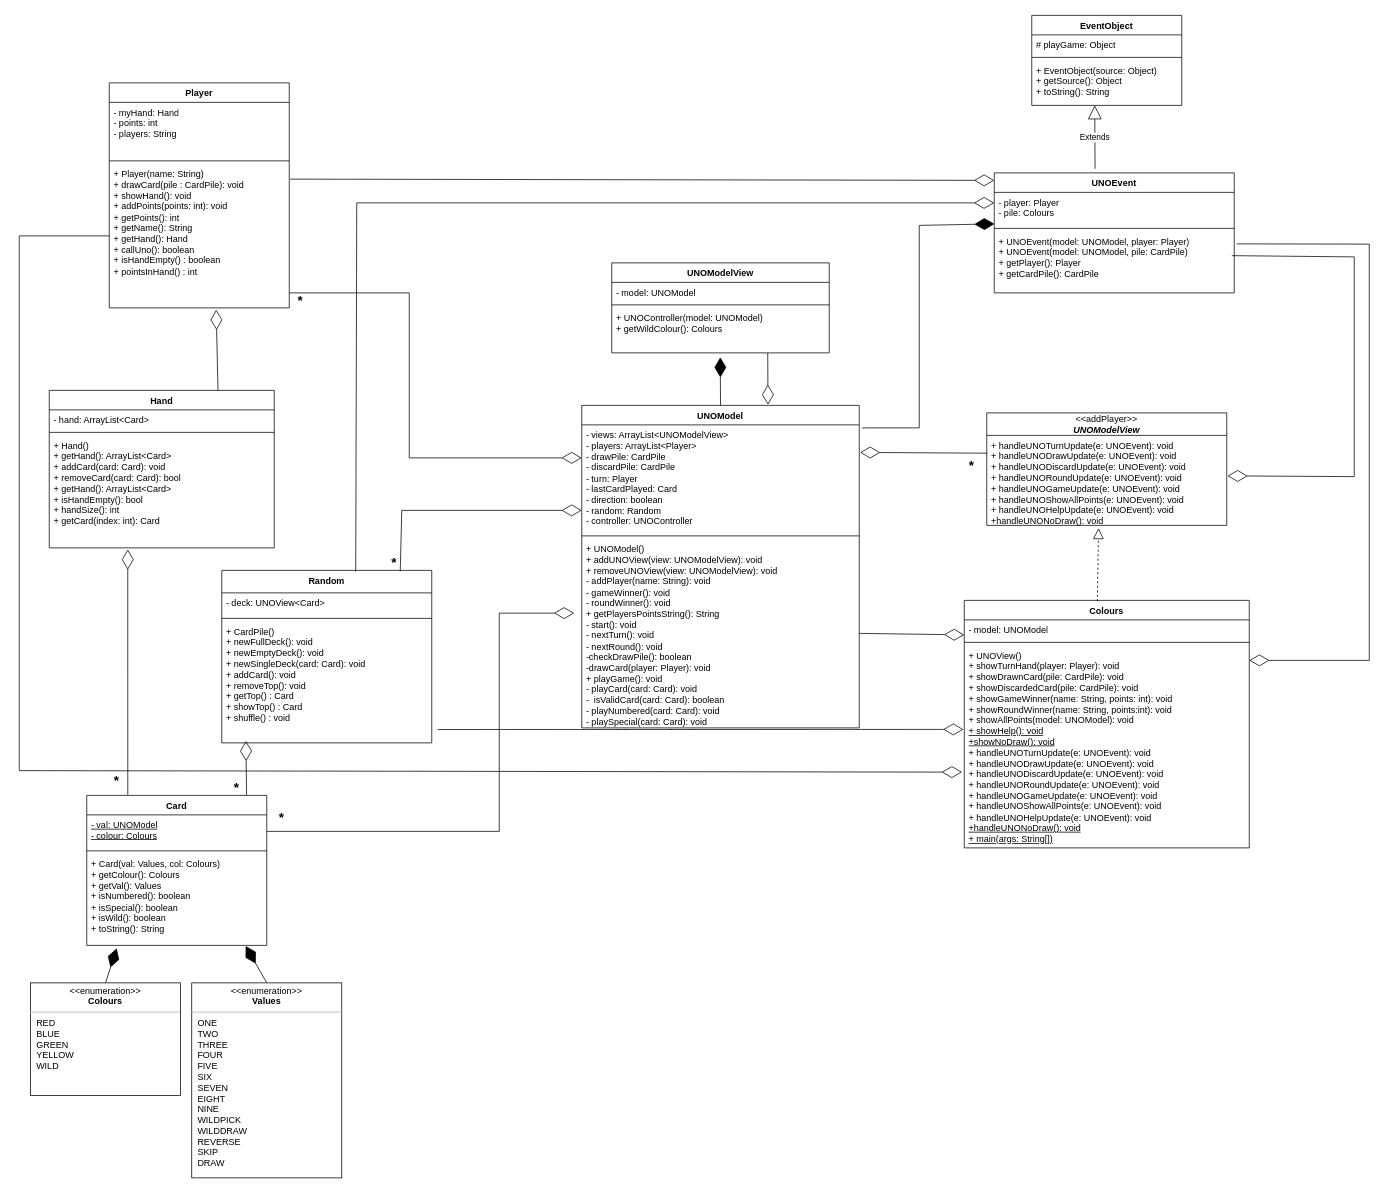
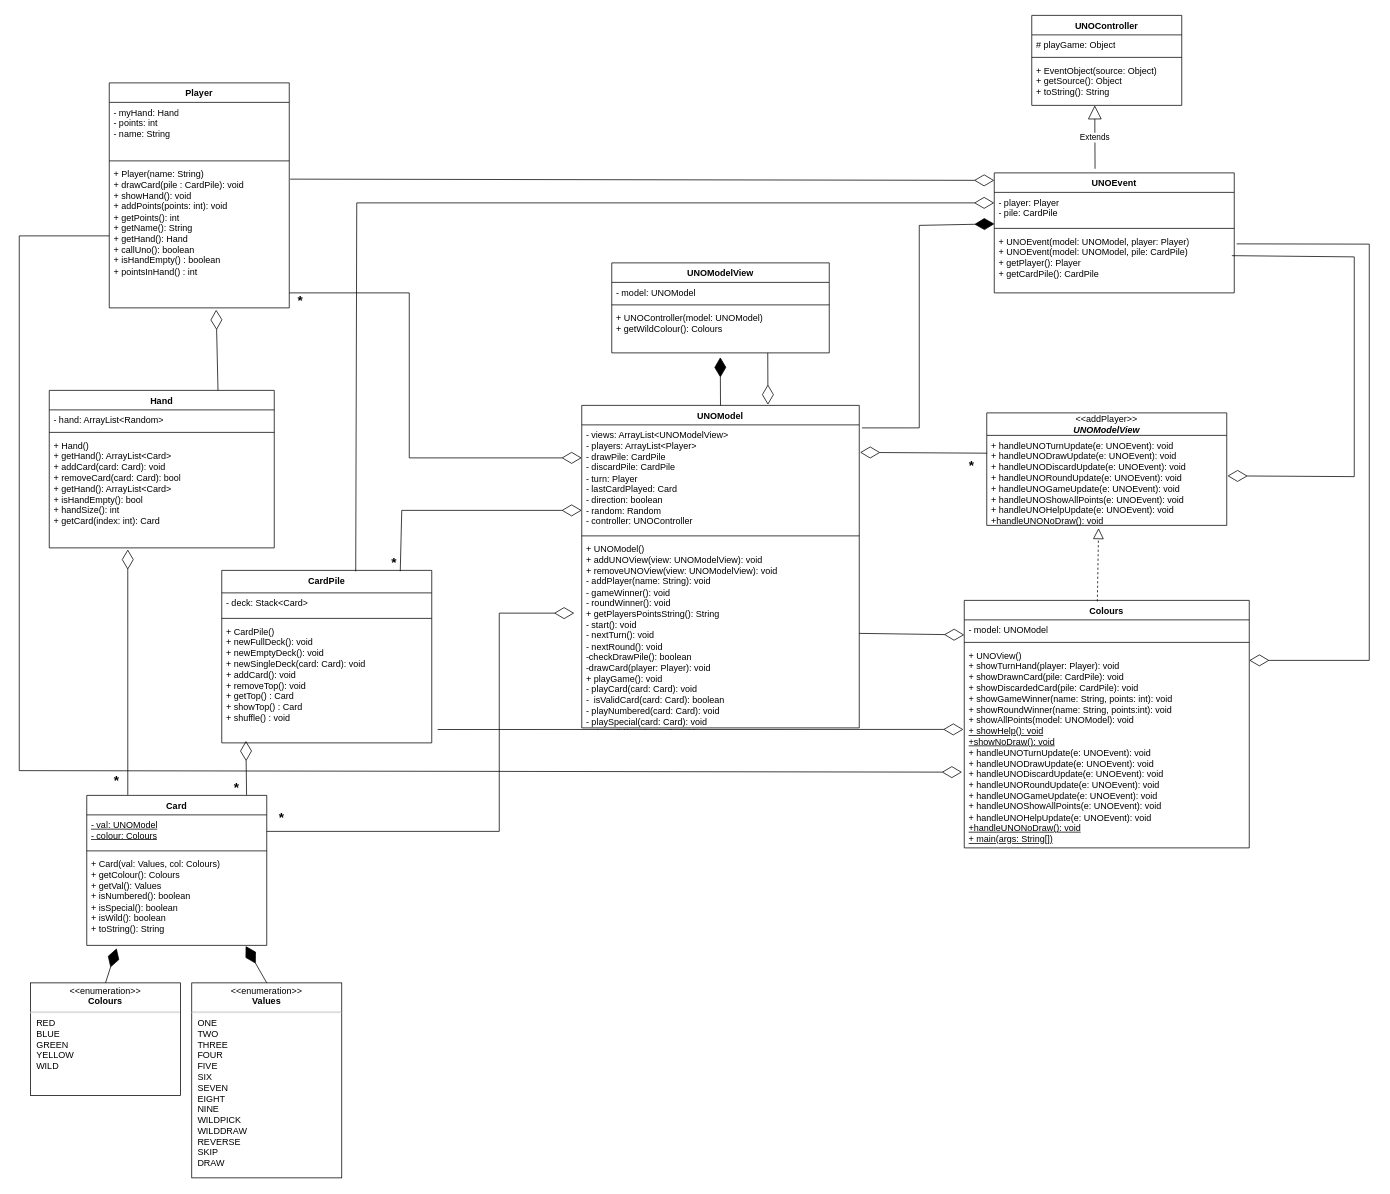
node "EventObject": label "EventObject" -> "UNOController"
node "- myHand: Hand - points: int - players: String": label "- myHand: Hand - points: int - players: String" -> "- myHand: Hand - points: int - name: String"
node "- player: Player - pile: Colours": label "- player: Player - pile: Colours" -> "- player: Player - pile: CardPile"
node "- hand: ArrayList<Card>": label "- hand: ArrayList<Card>" -> "- hand: ArrayList<Random>"
node "Random": label "Random" -> "CardPile"
node "- deck: UNOView<Card>": label "- deck: UNOView<Card>" -> "- deck: Stack<Card>"
